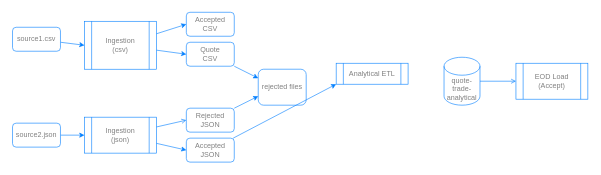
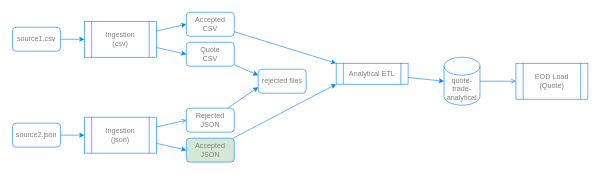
node "Ingestion (csv)": size 72x48 -> 72x36
edge "Accepted CSV" -> "Analytical ETL": added
edge "Analytical ETL" -> "quote-trade-analytical": added
node "EOD Load (Accept)": label "EOD Load (Accept)" -> "EOD Load (Quote)"
node "rejected files": size 48x36 -> 48x24
node "Accepted JSON": fillcolor #ffffff -> #d5e8d4
